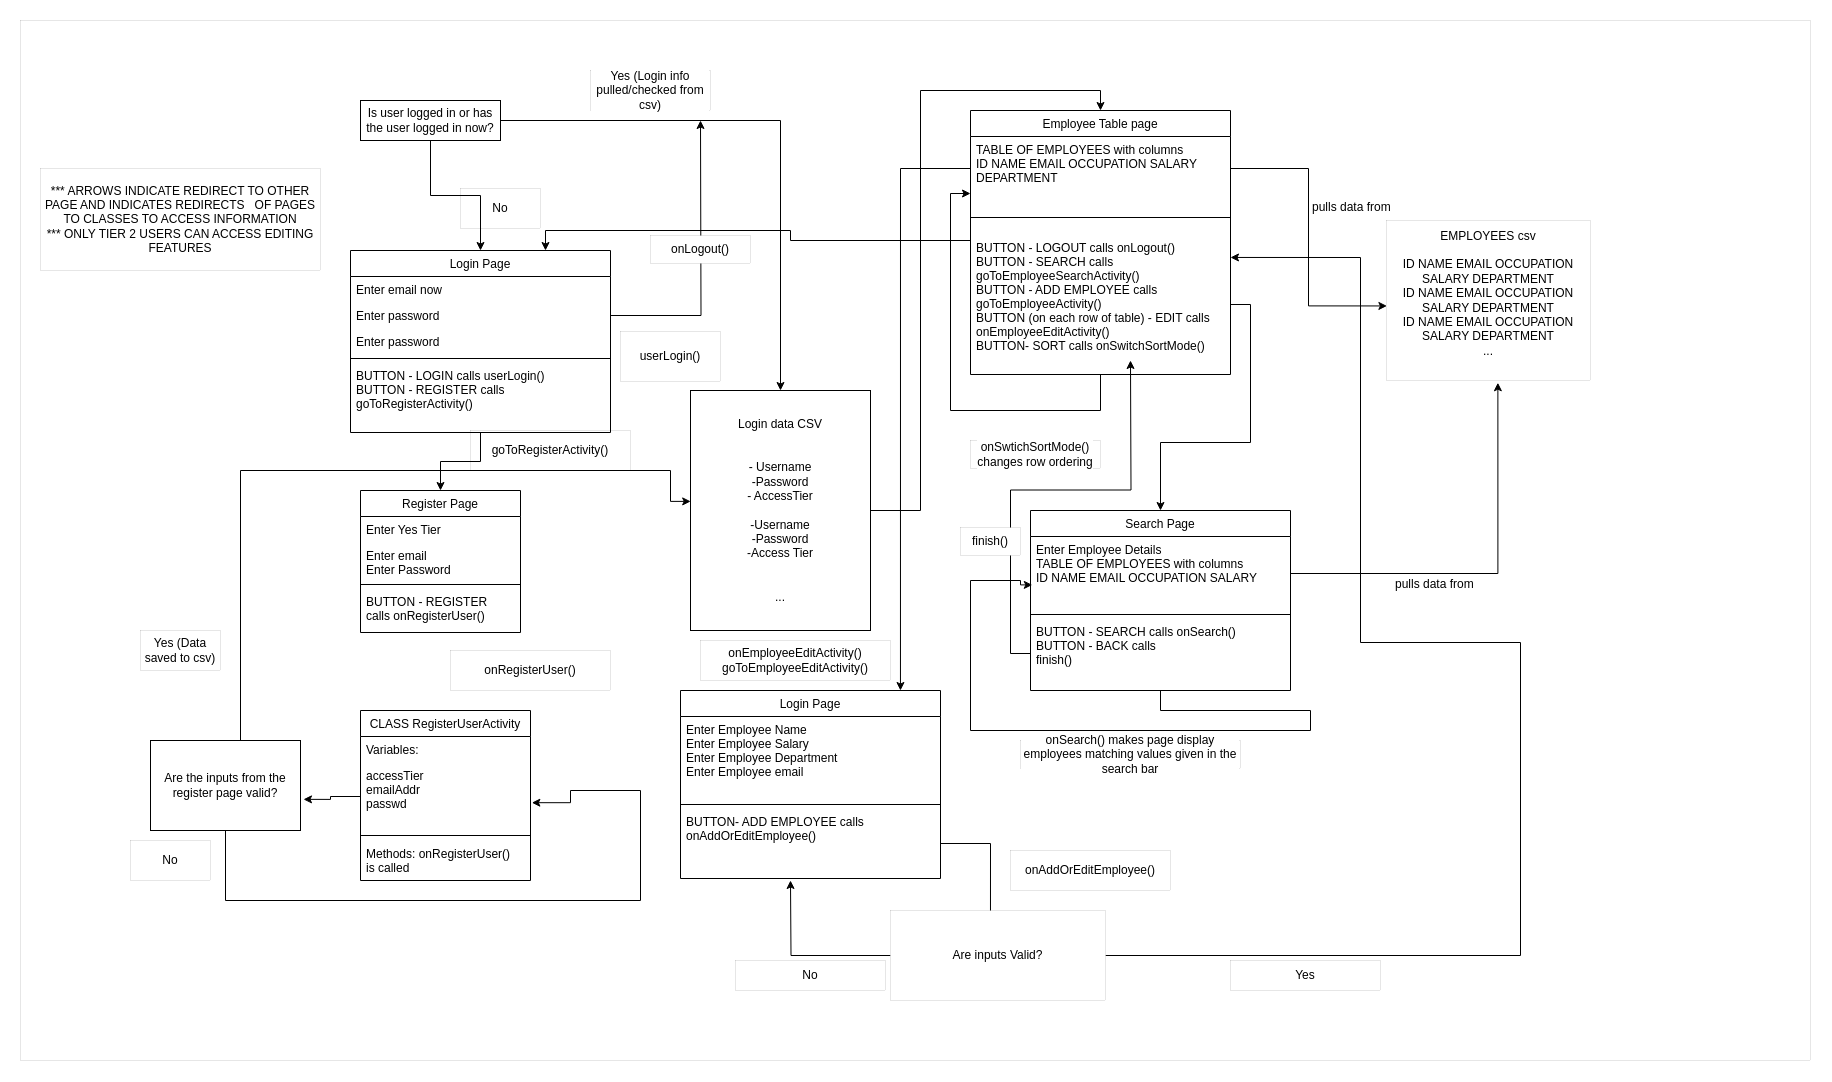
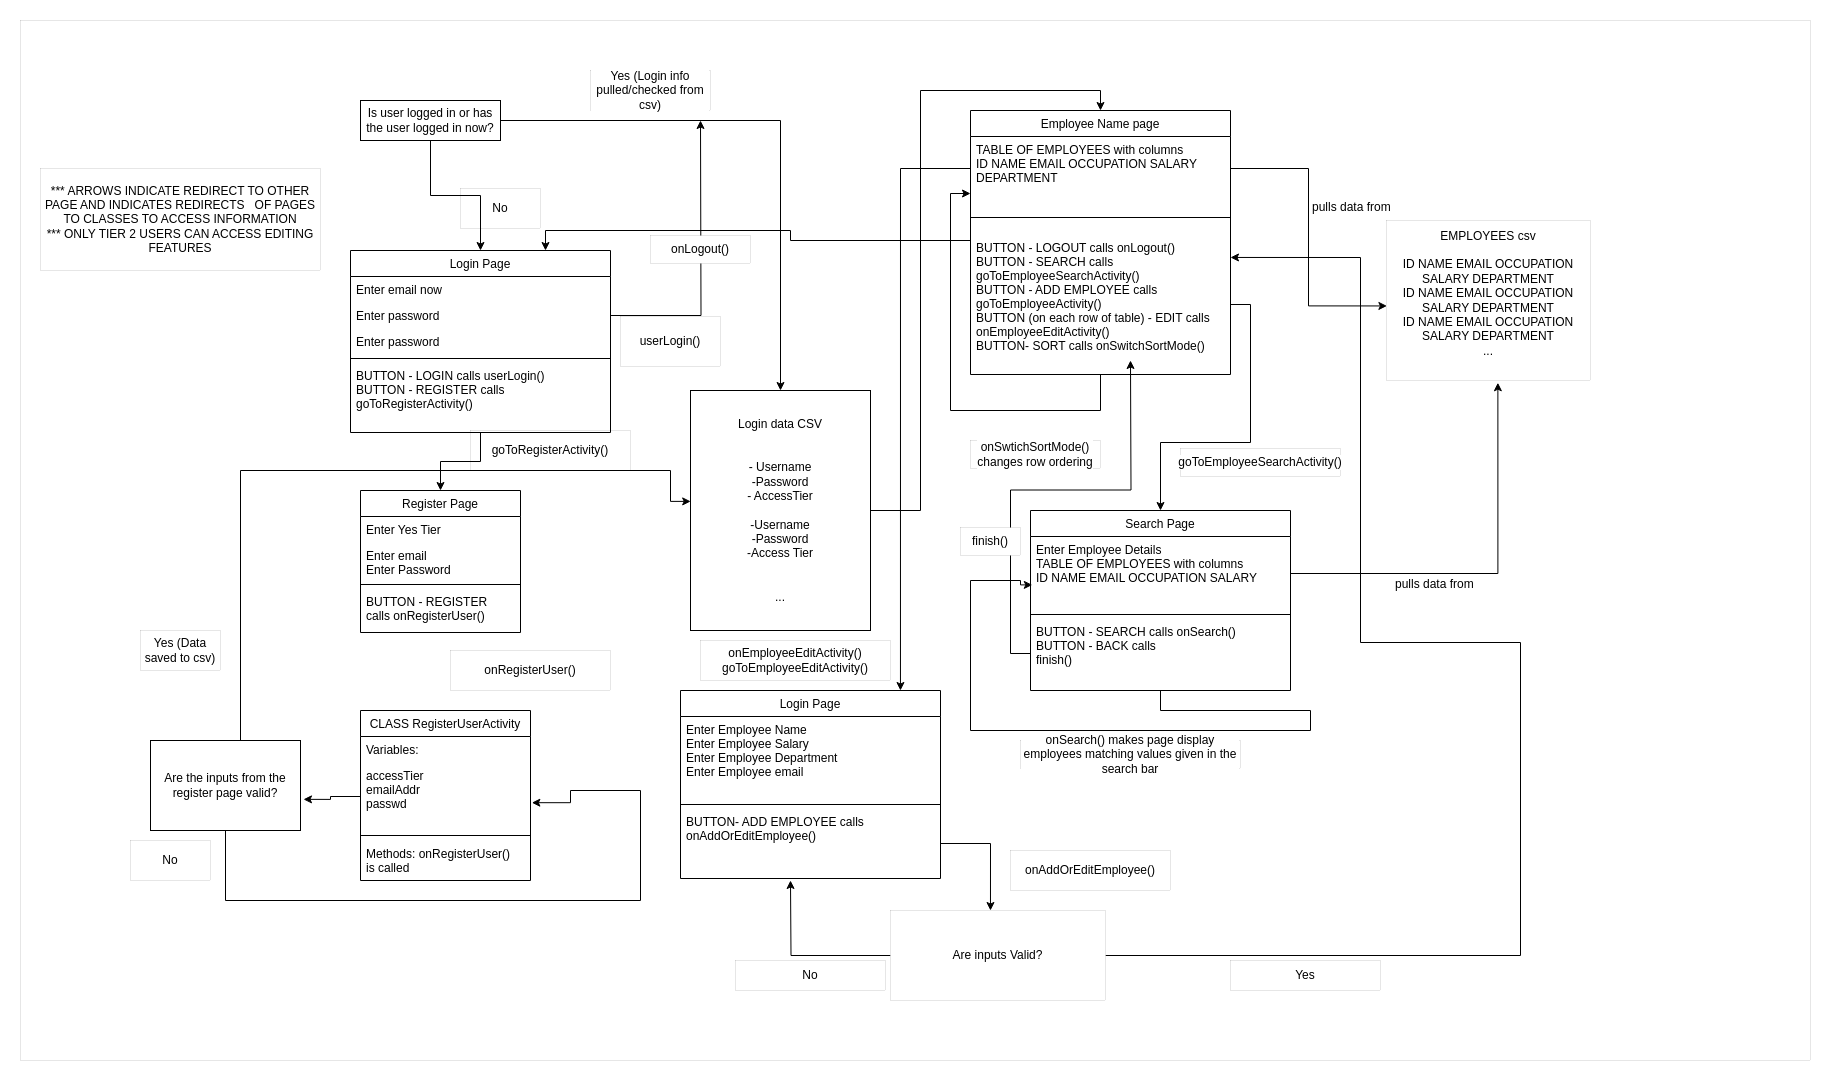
node "Employee Table page": label "Employee Table page" -> "Employee Name page"
node "userLogin()": moved (671, 357) -> (671, 342)
node "goToEmployeeSearchActivity()": added
edge "BUTTON- ADD EMPLOYEE calls onAddOrEditEmployee()" -- "Are inputs Valid?": arrowhead none -> classic
